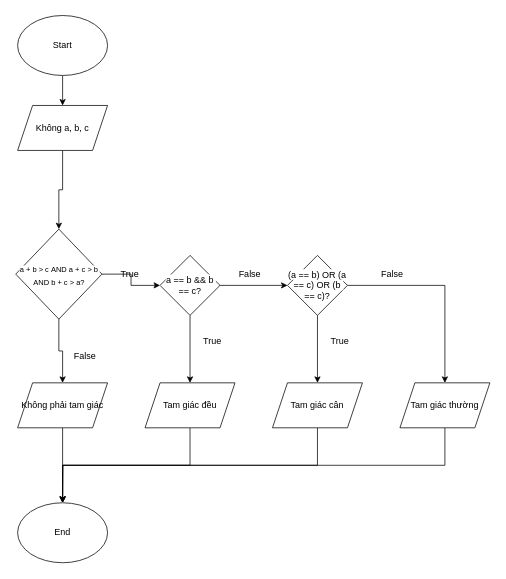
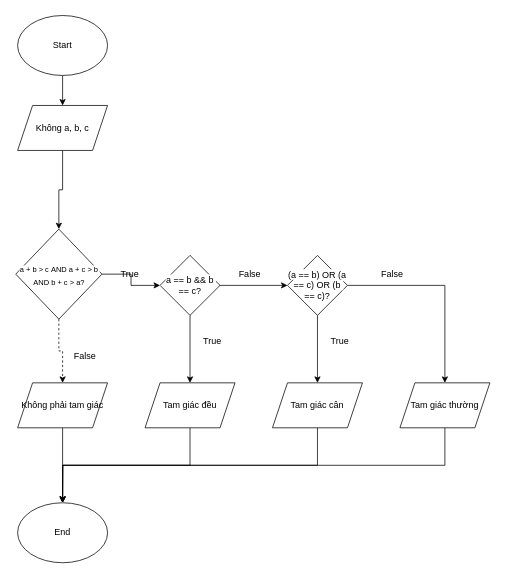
edge "a + b > c AND a + c > b AND b + c > a?" -> "Không phải tam giác": style solid -> dashed
